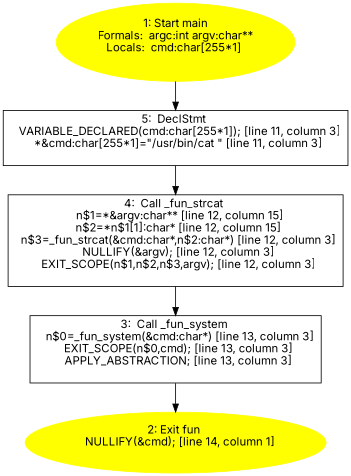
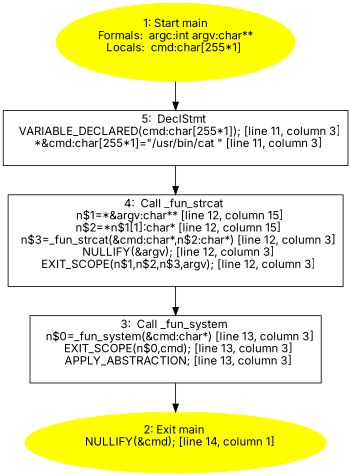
node "2: Exit fun NULLIFY(&cmd); [line 14, column 1]": label "2: Exit fun NULLIFY(&cmd); [line 14, column 1]" -> "2: Exit main NULLIFY(&cmd); [line 14, column 1]"
